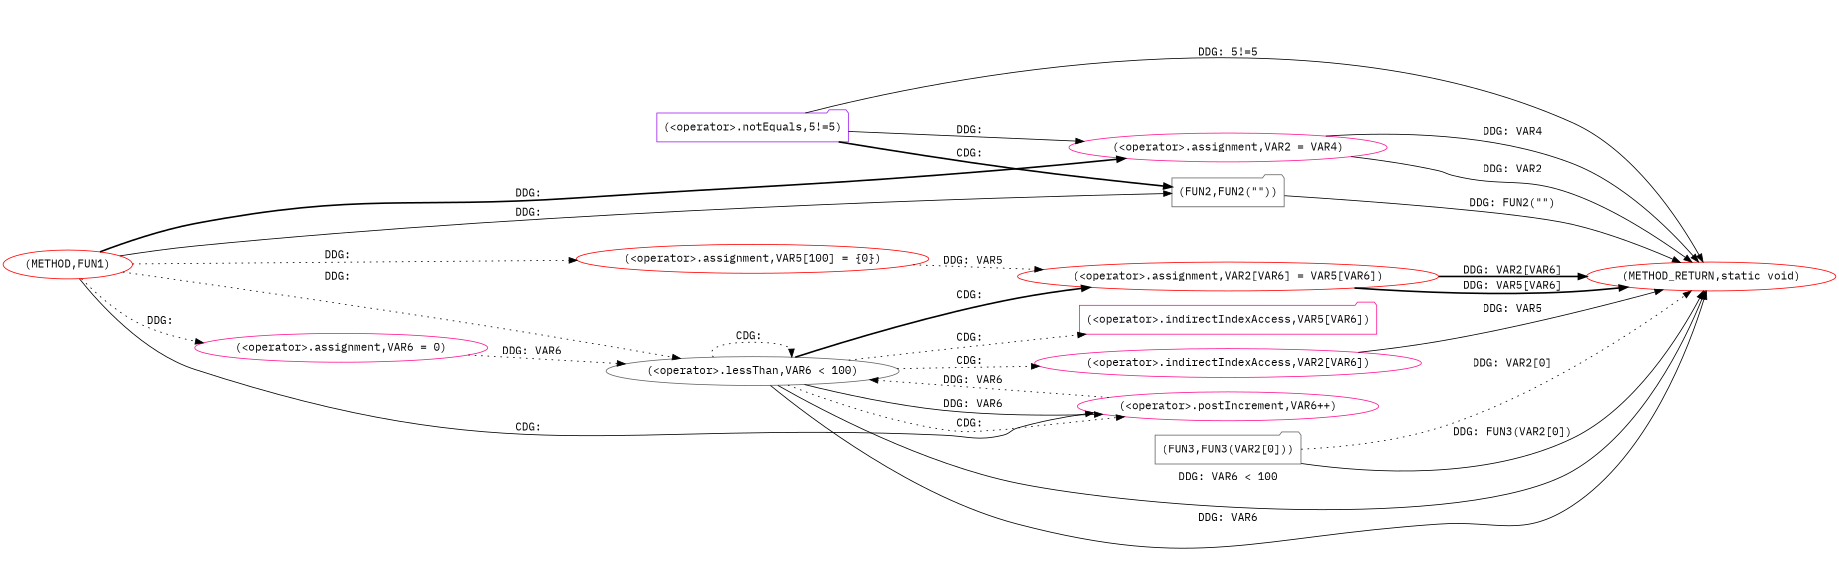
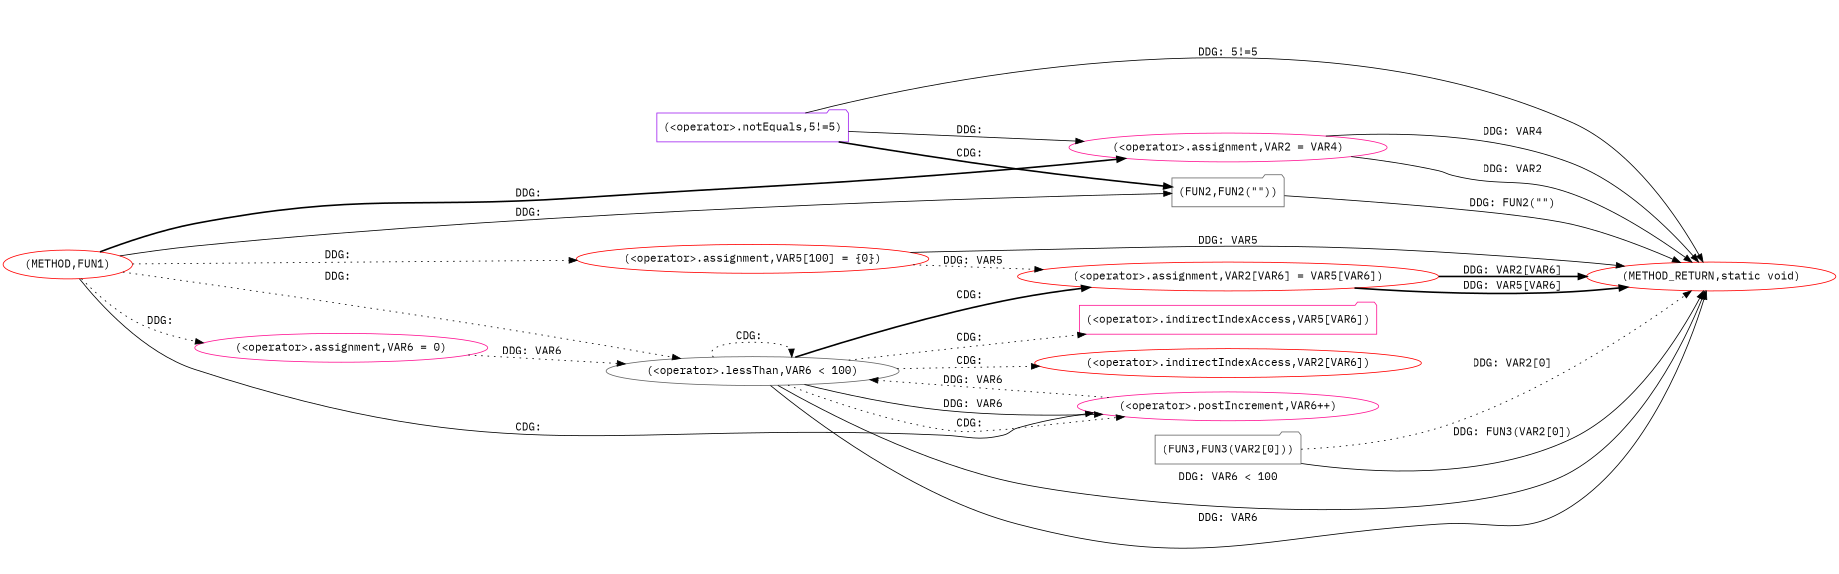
edge "(<operator>.indirectIndexAccess,VAR2[VAR6])" -> "(METHOD_RETURN,static void)": now "(<operator>.assignment,VAR5[100] = {0})" -> "(METHOD_RETURN,static void)"
node "(<operator>.indirectIndexAccess,VAR2[VAR6])": color deeppink -> red
